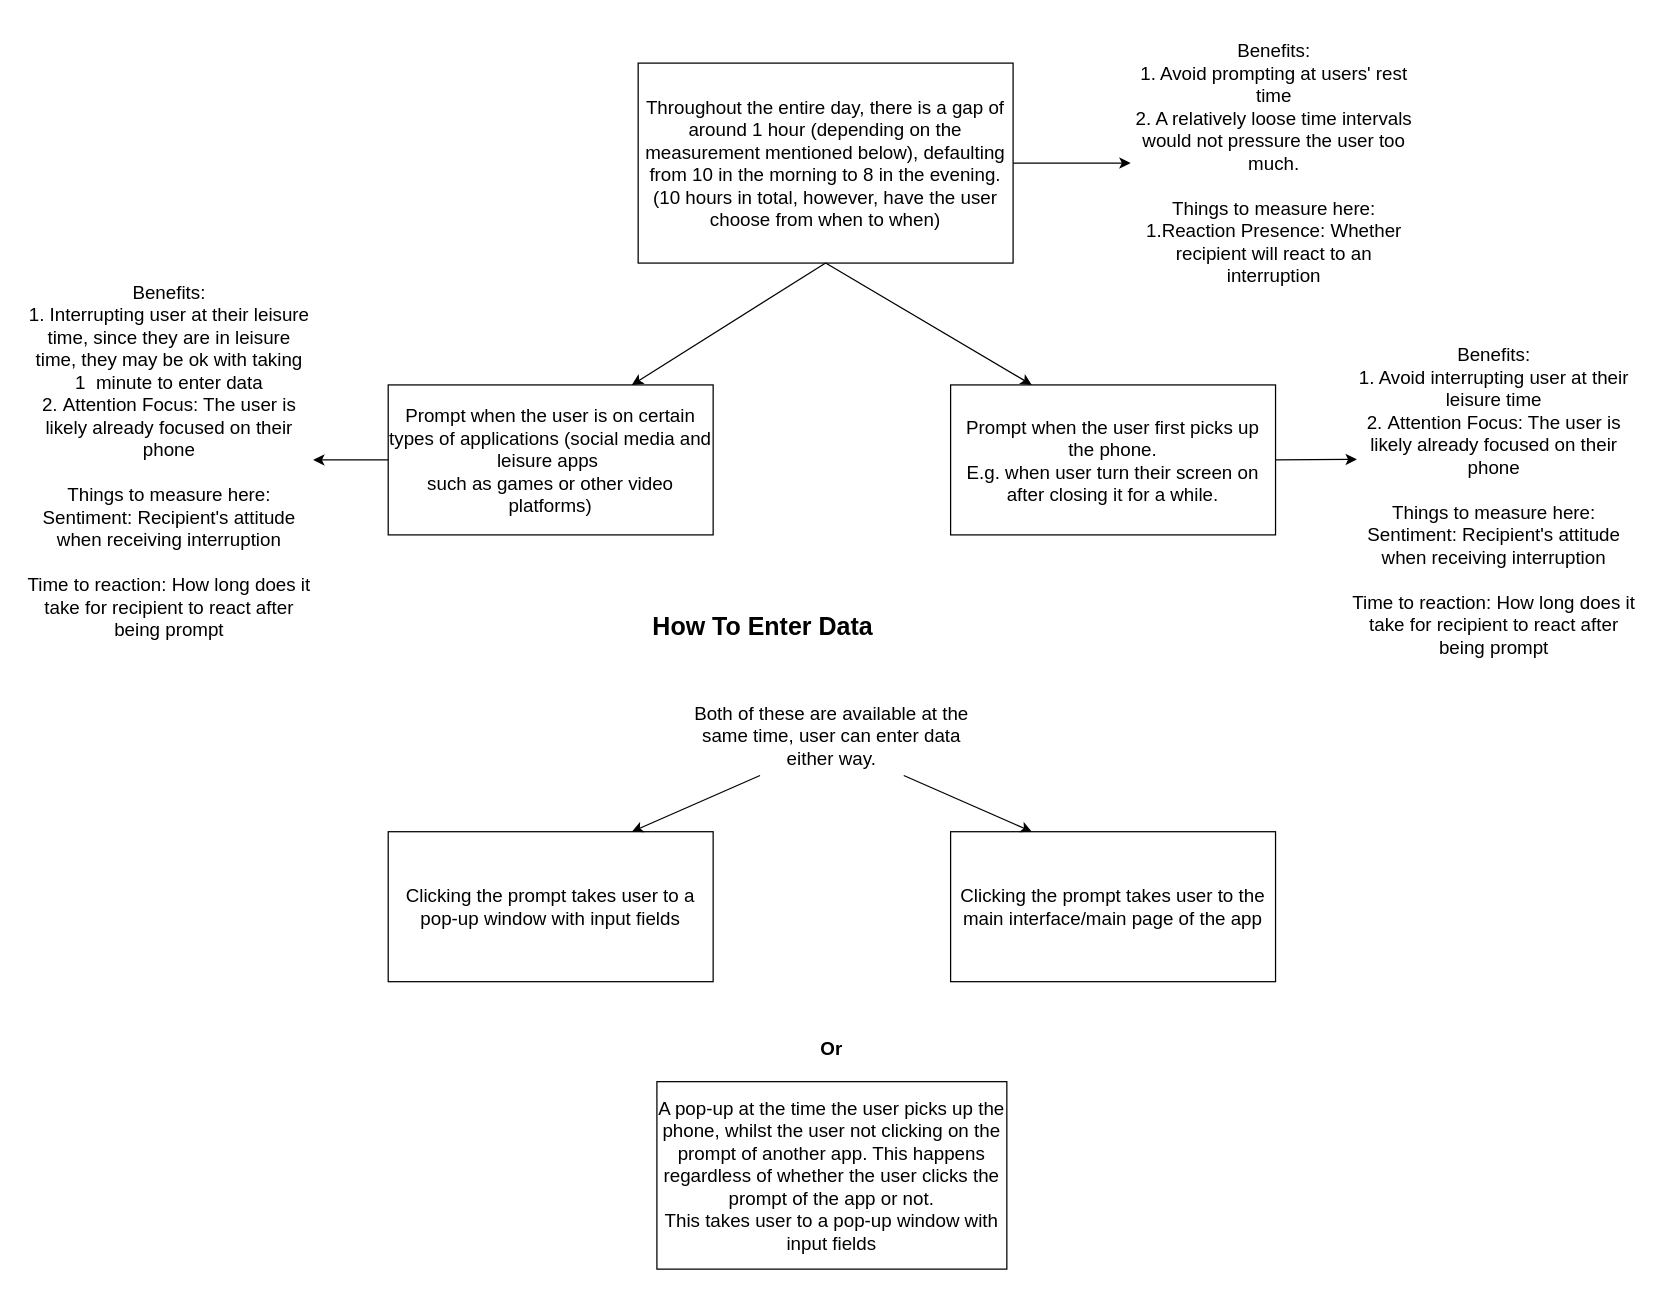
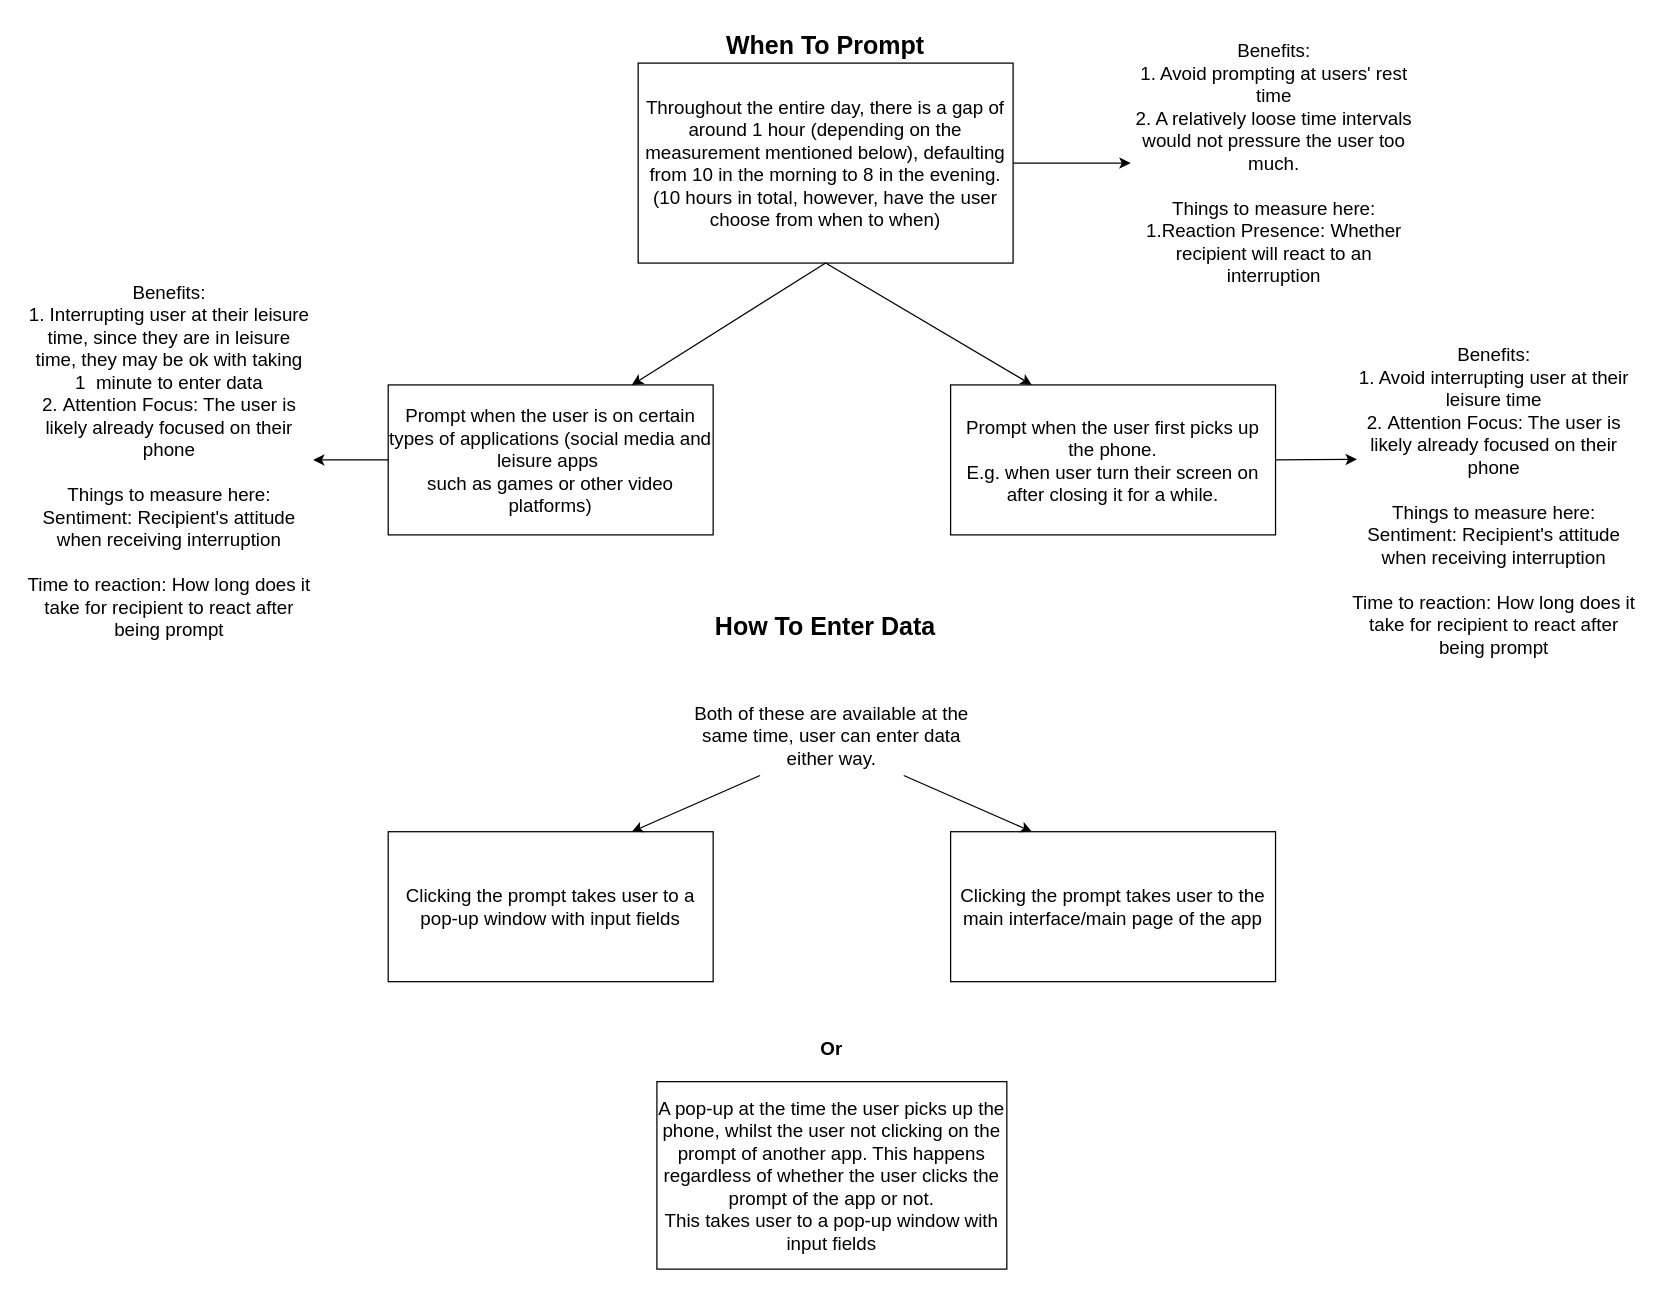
node "When To Prompt": added
node "How To Enter Data": moved (763, 626) -> (826, 626)
